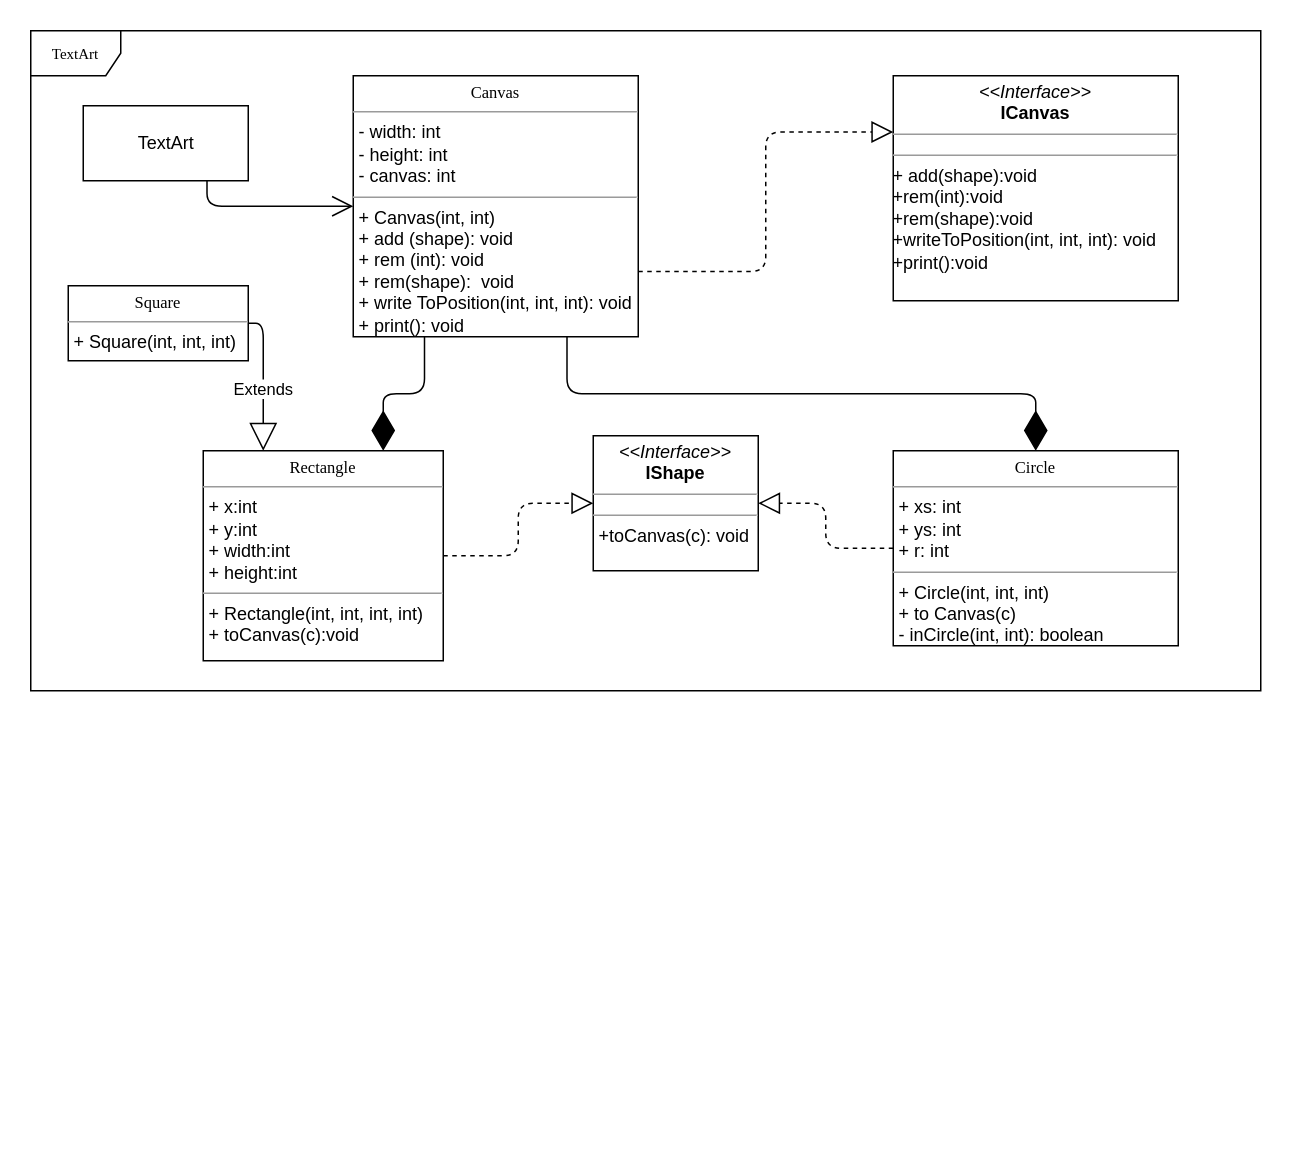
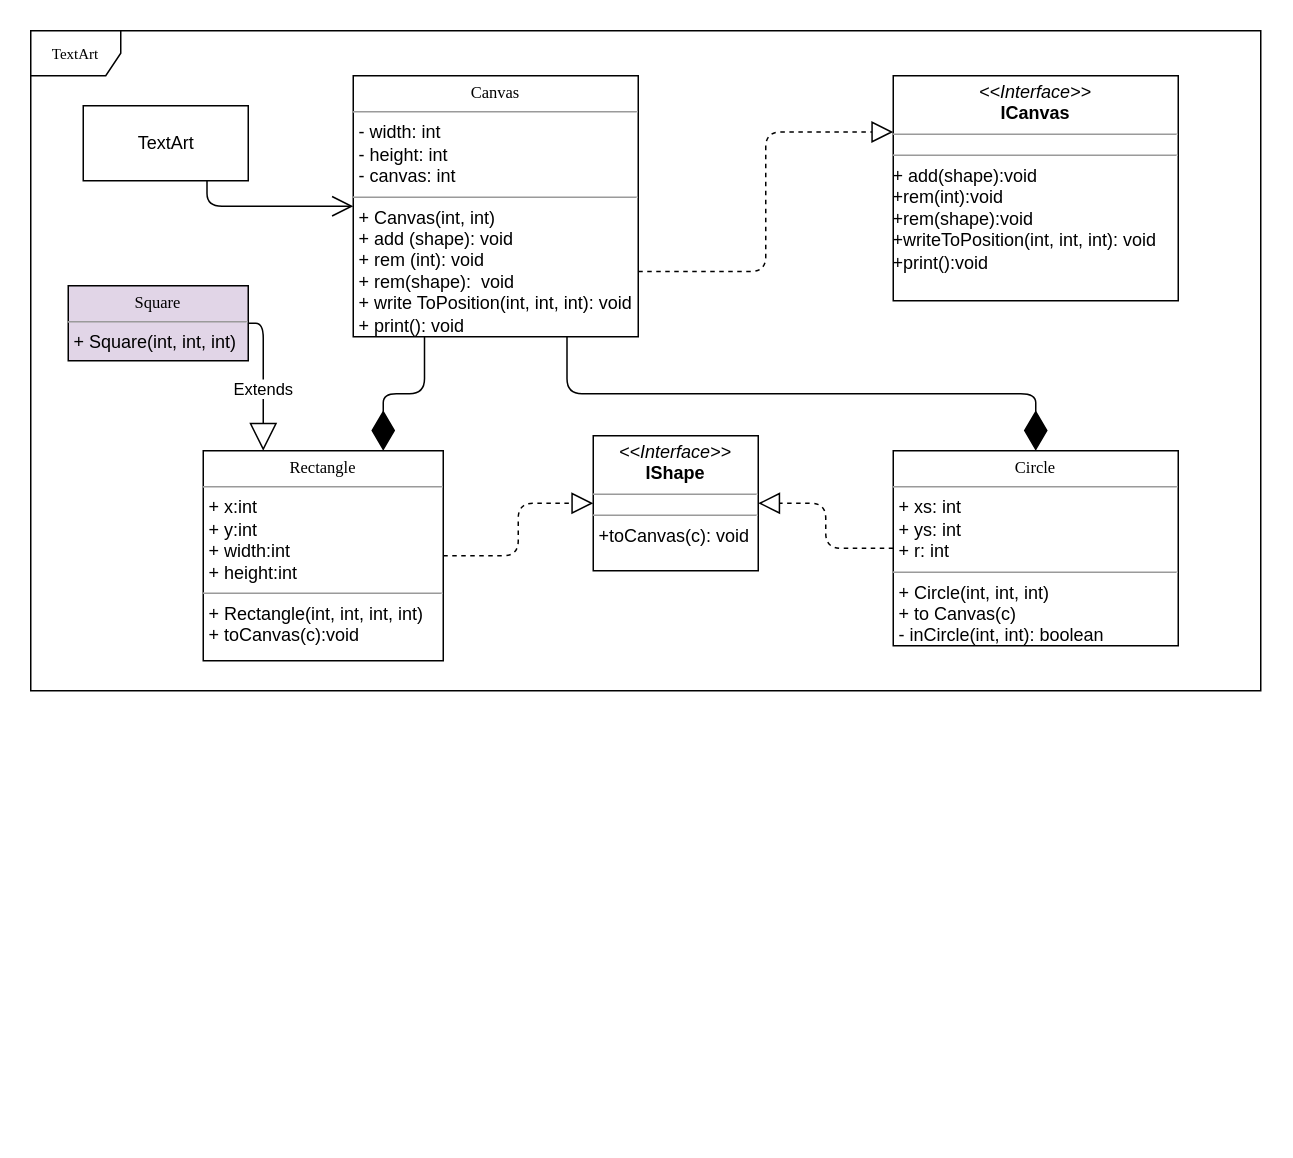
node "Square + Square(int, int, int)": fillcolor #ffffff -> #e1d5e7
